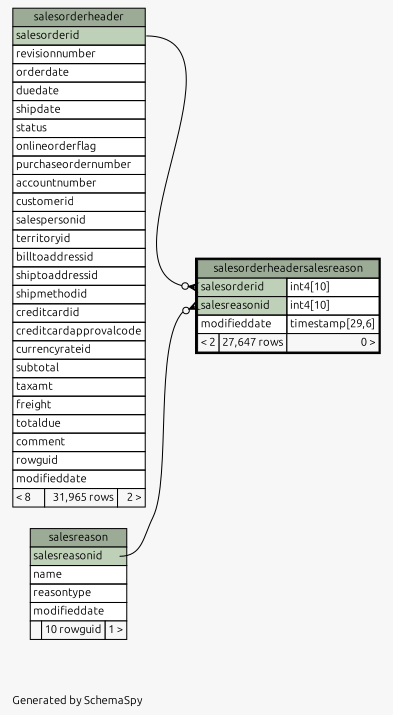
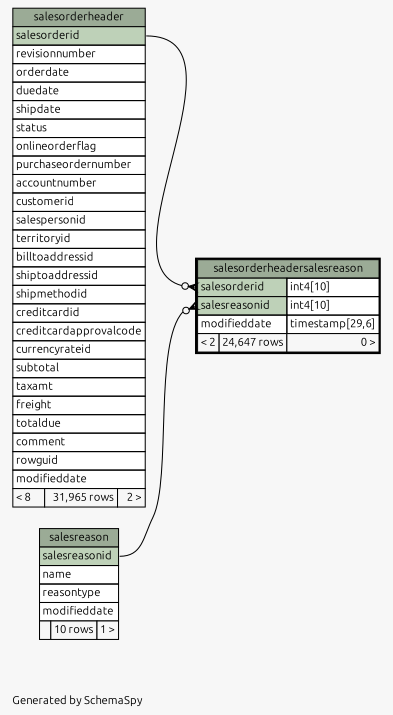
node "salesorderheadersalesreason": text "27,647 rows" -> "24,647 rows"
node "salesreason": text "10 rowguid" -> "10 rows"
